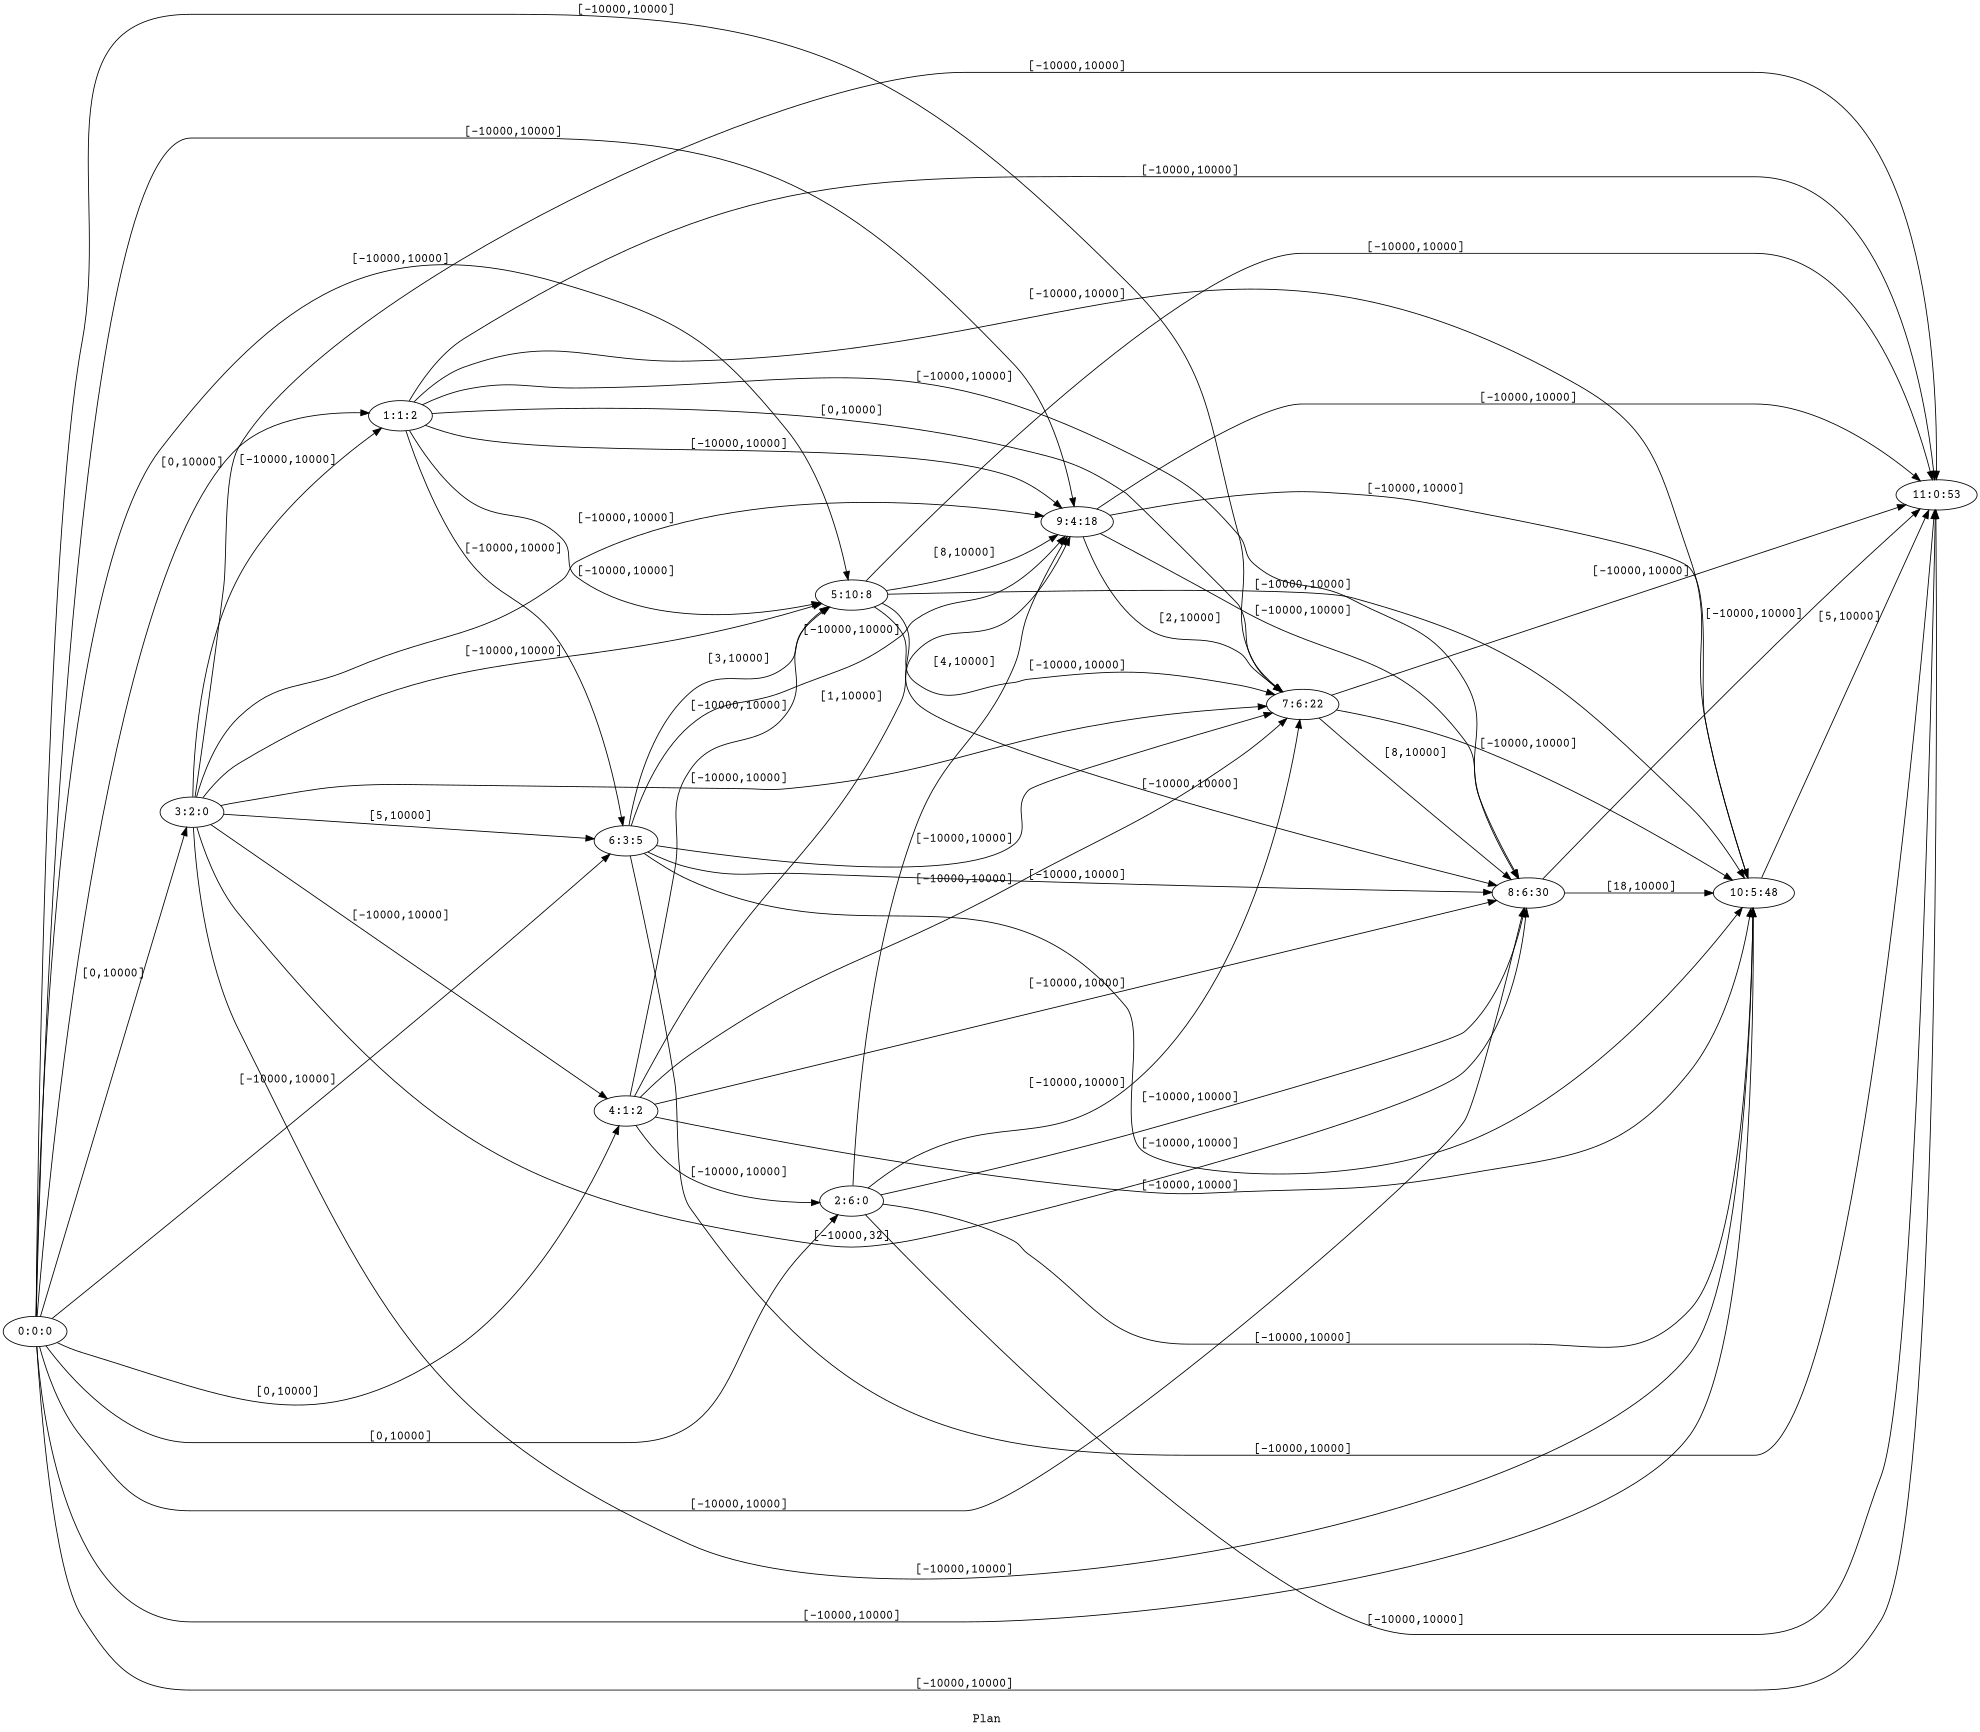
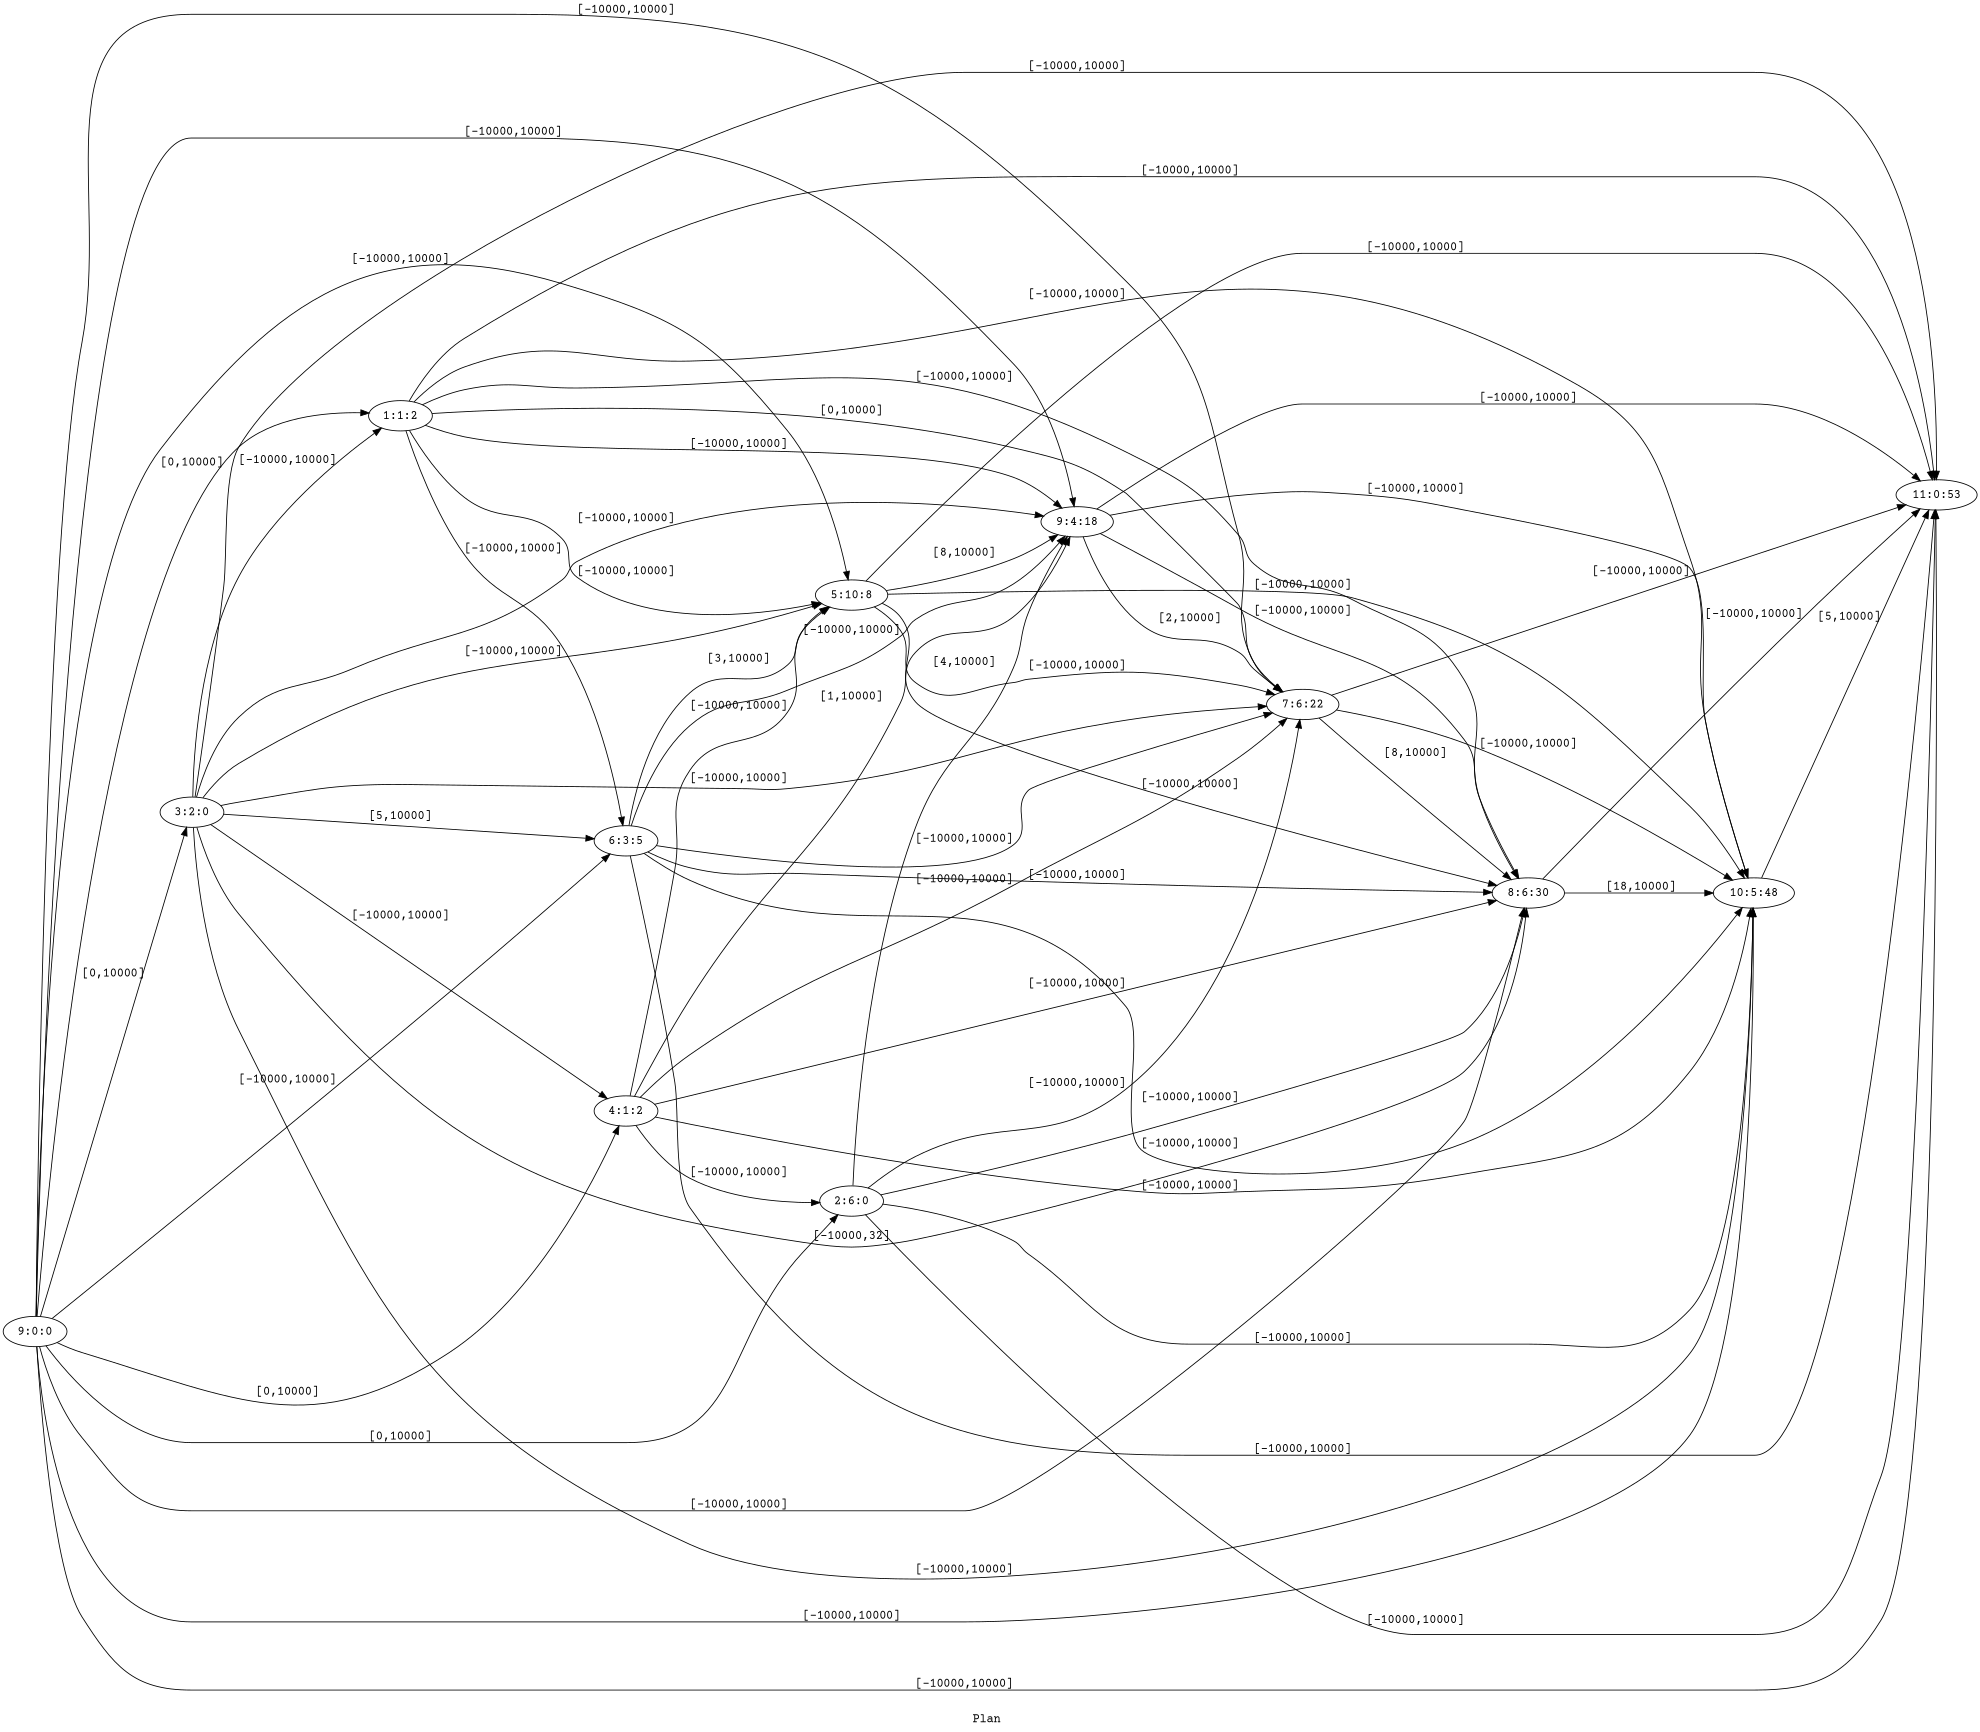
node "0:0:0": label "0:0:0" -> "9:0:0"
